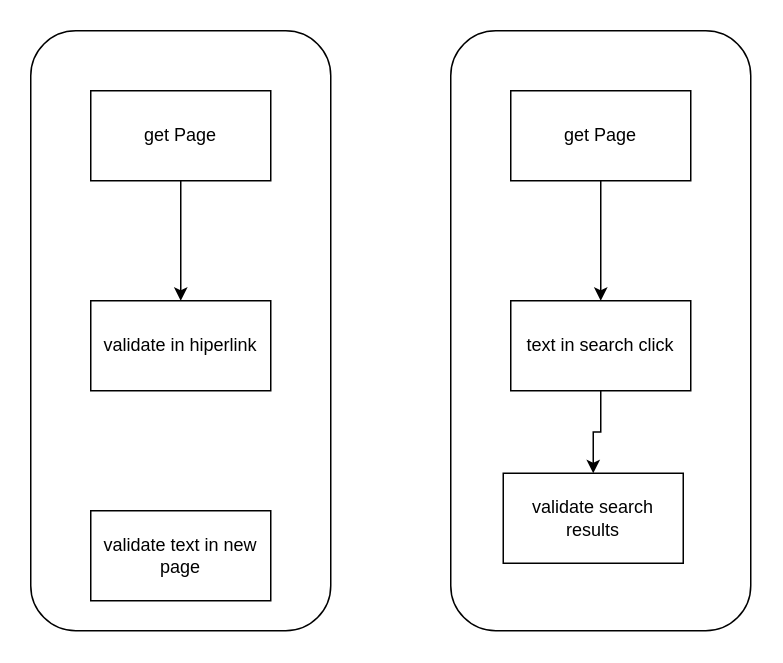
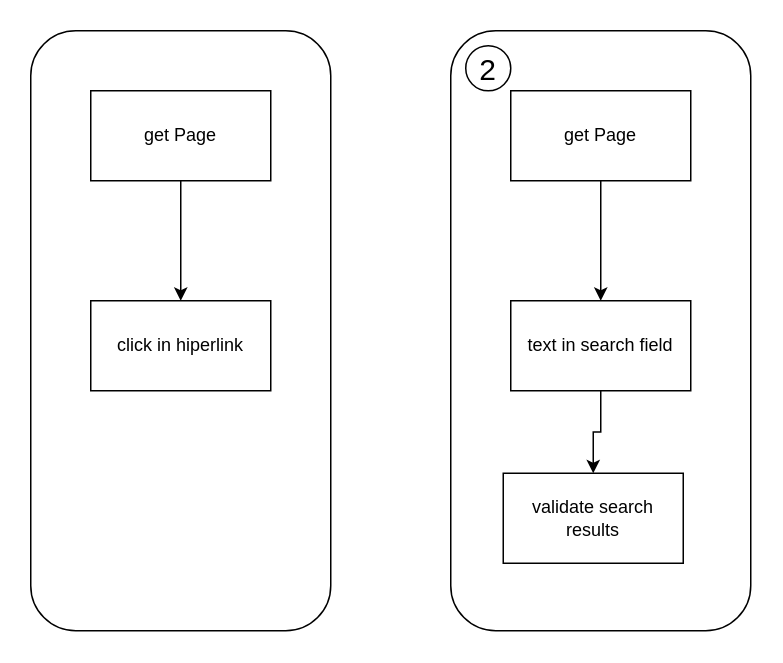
node "2": added
node "validate in hiperlink": label "validate in hiperlink" -> "click in hiperlink"
node "text in search click": label "text in search click" -> "text in search field"
node "validate text in new page": removed
